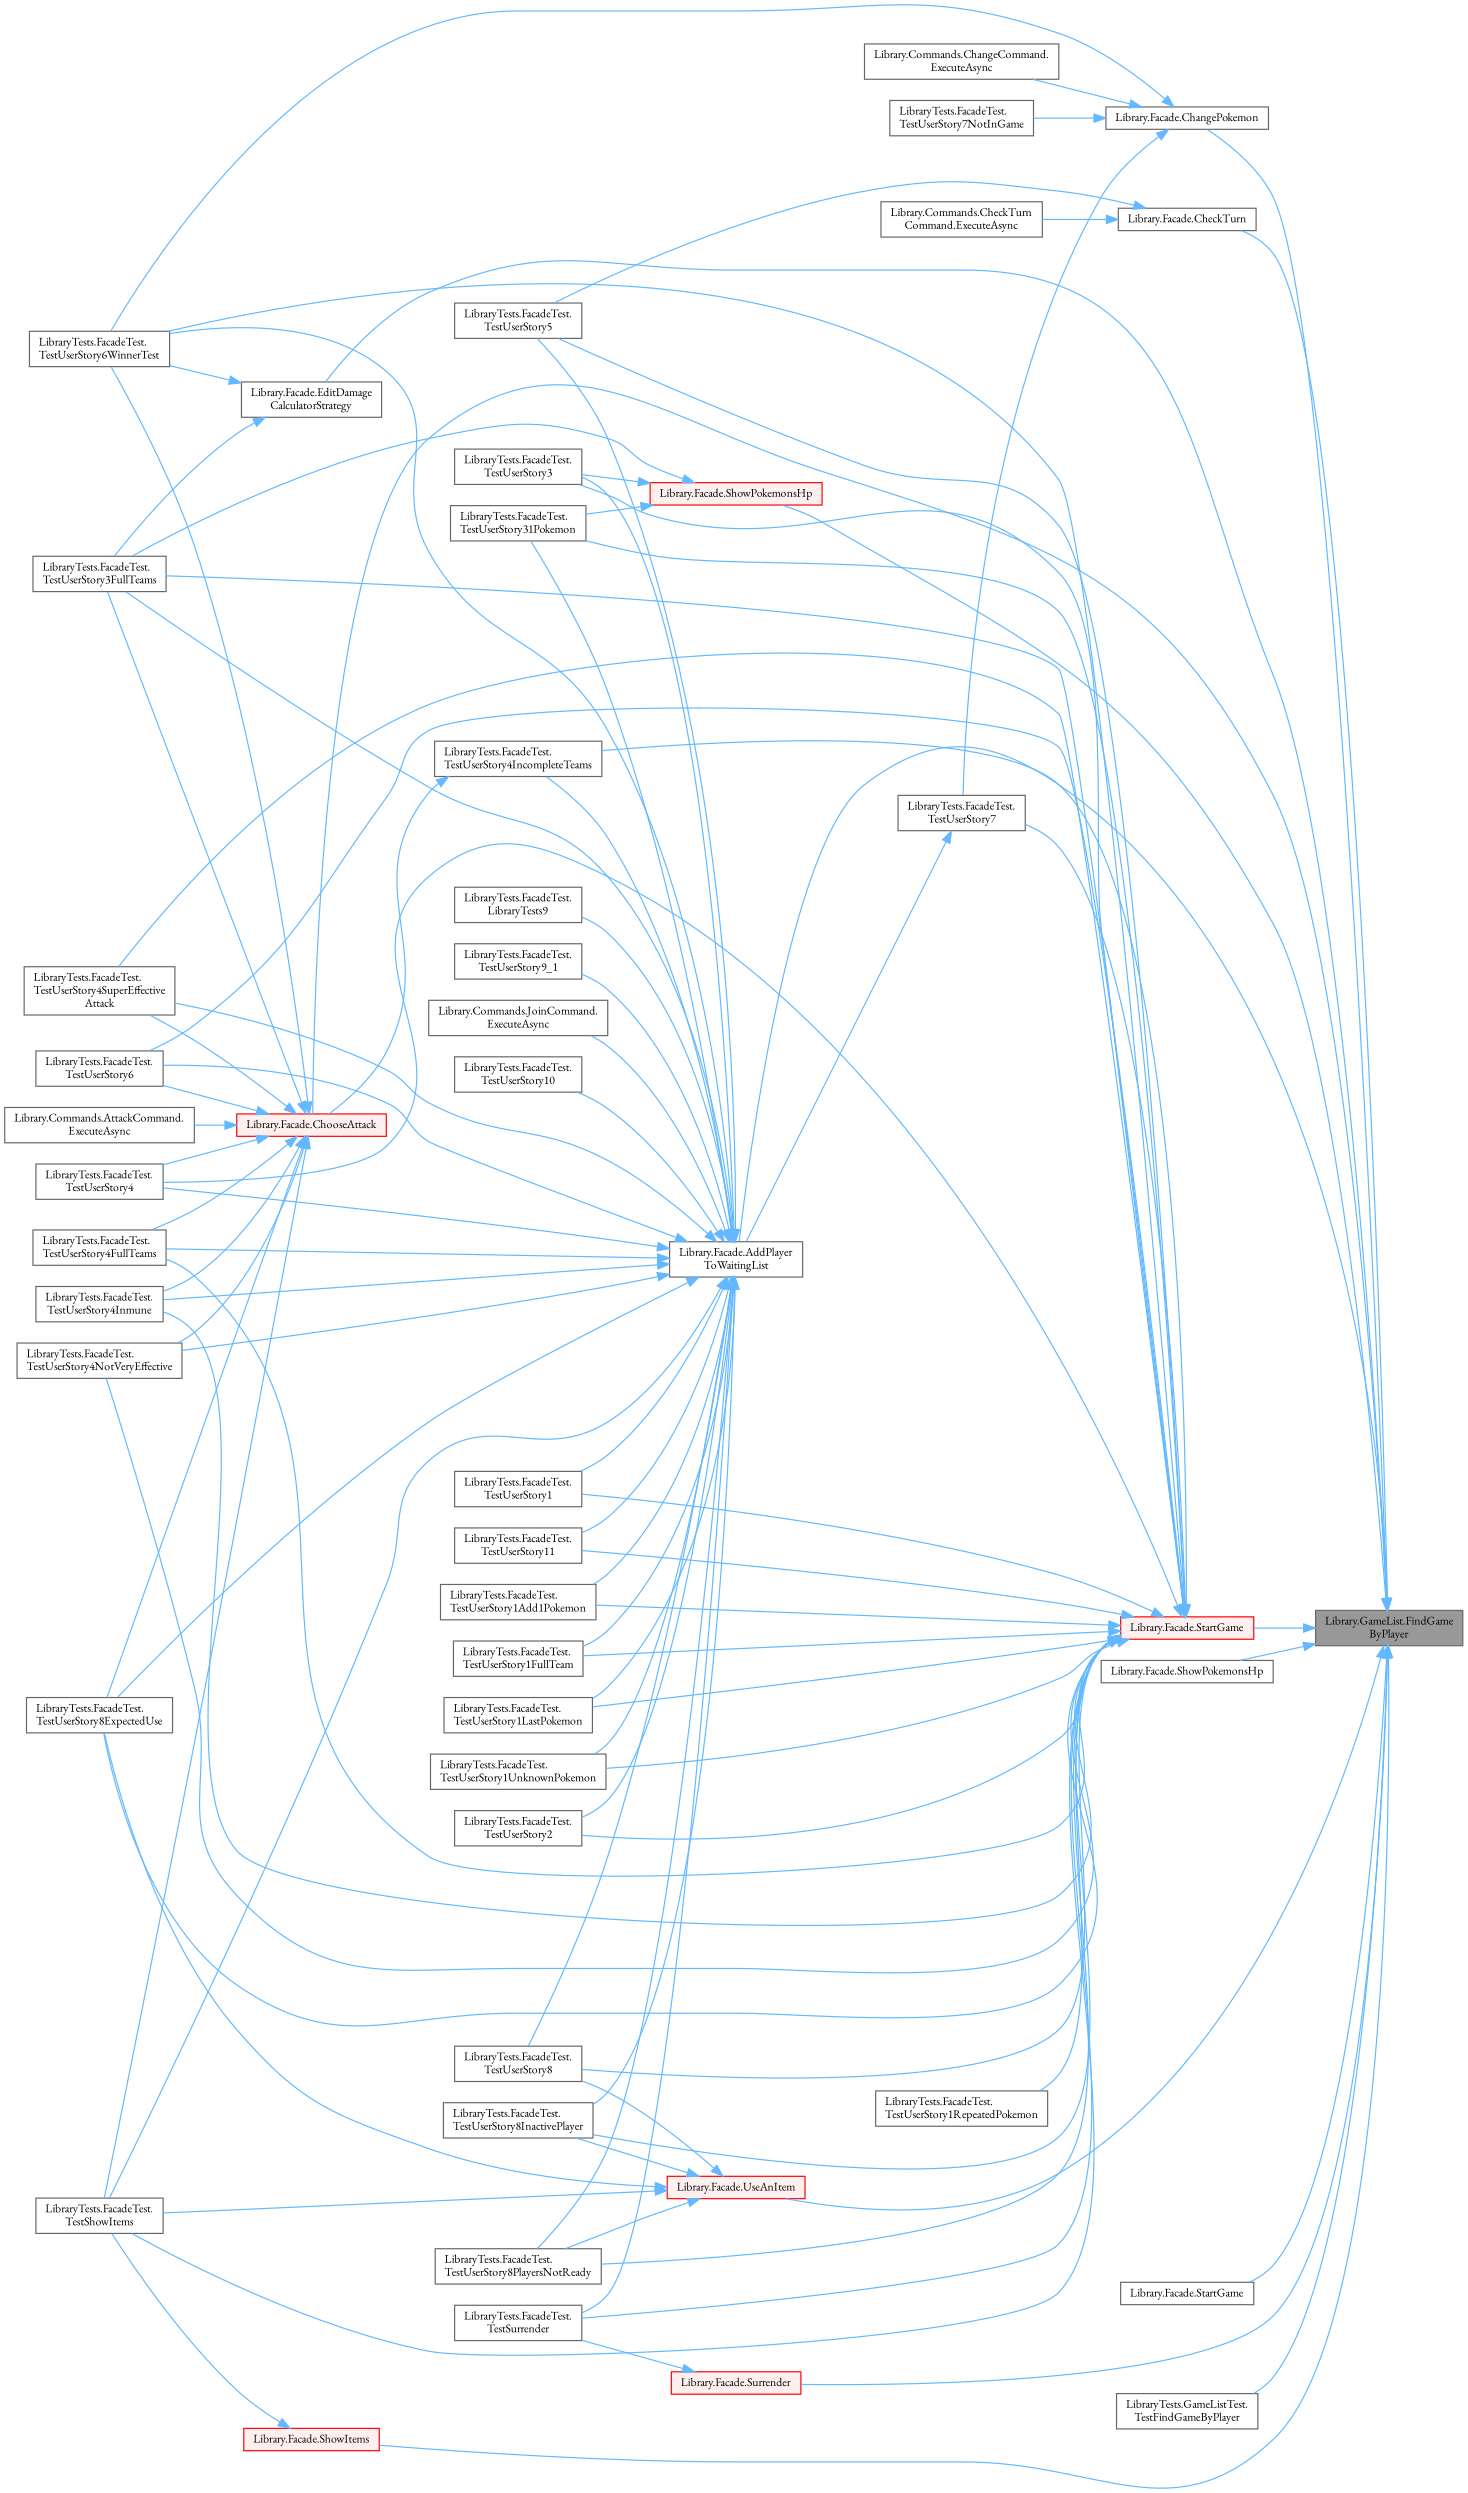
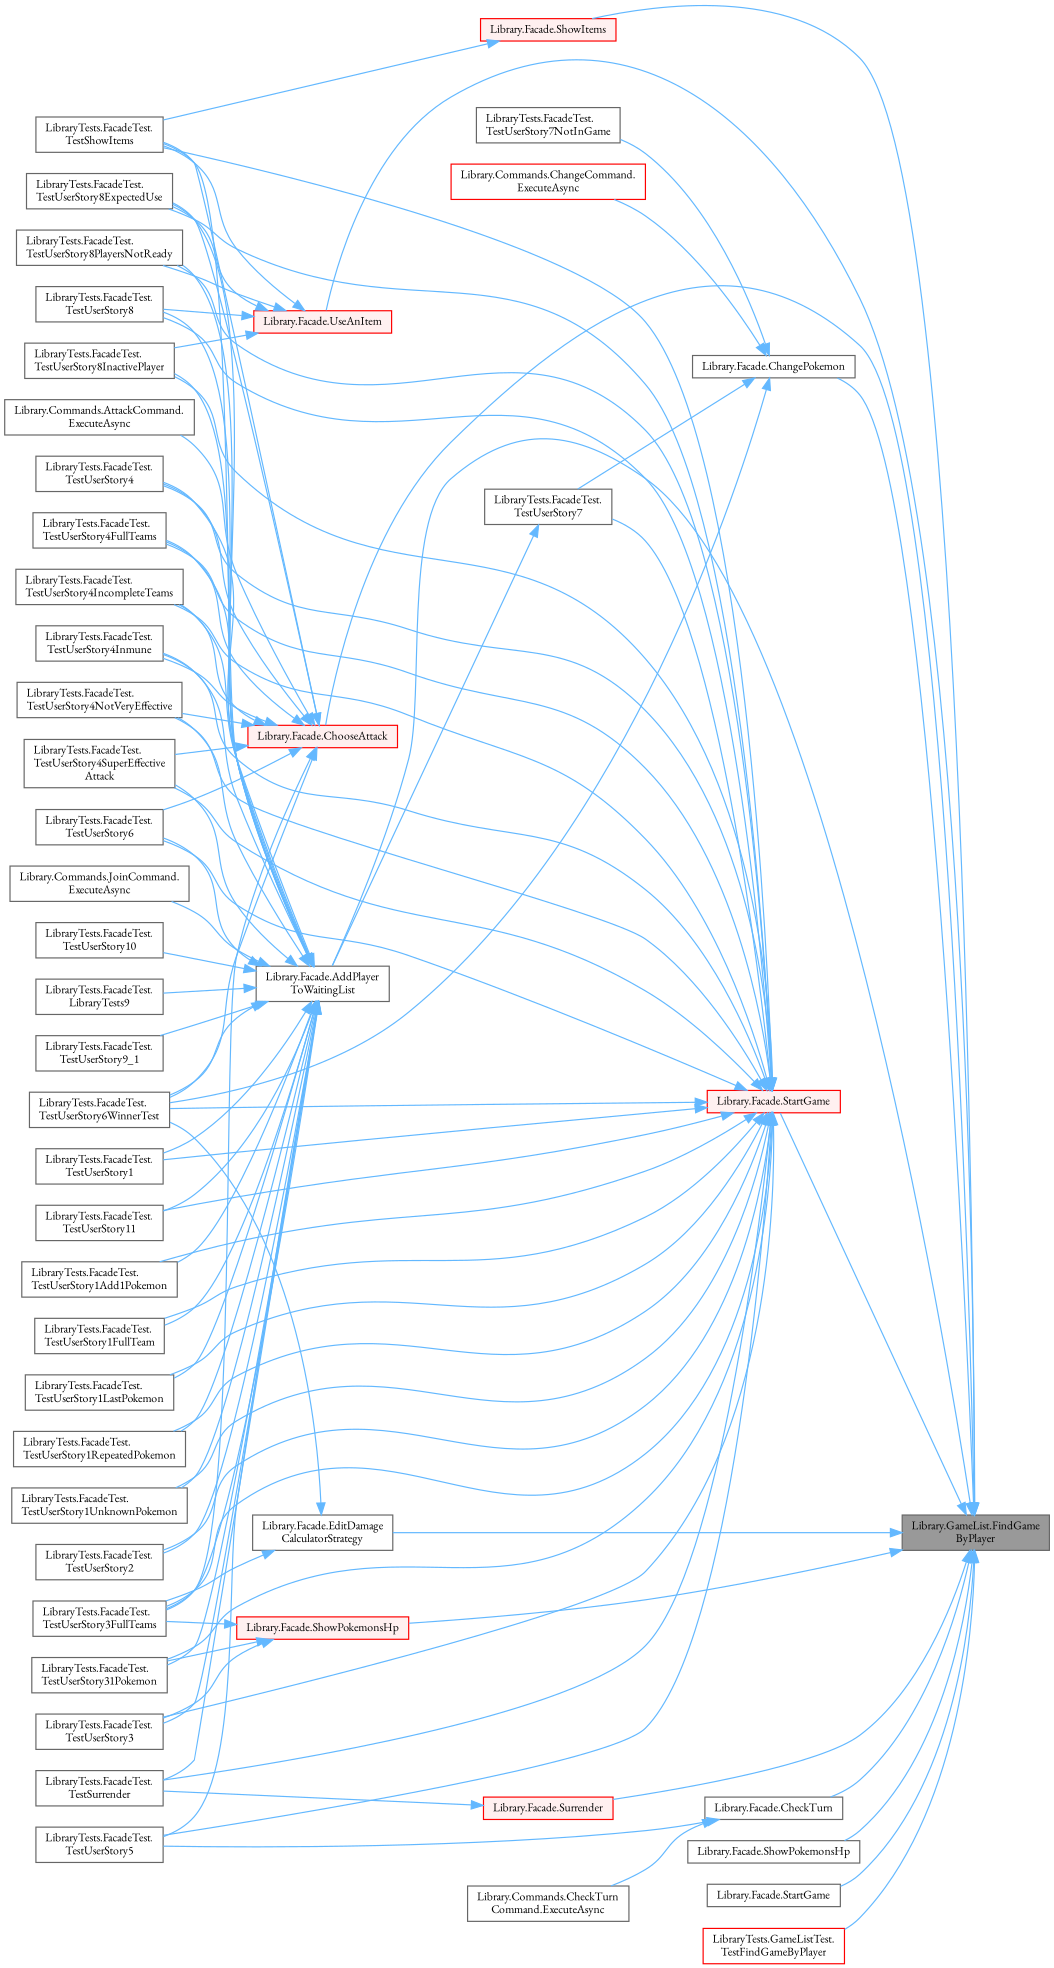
node "Library.Commands.ChangeCommand. ExecuteAsync": color grey40 -> red
edge "Library.Facade.ChooseAttack" -> "LibraryTests.FacadeTest. TestUserStory4IncompleteTeams": reversed
edge "LibraryTests.FacadeTest. TestUserStory1RepeatedPokemon" -> "Library.Facade.AddPlayer ToWaitingList": added
node "LibraryTests.GameListTest. TestFindGameByPlayer": color grey40 -> red
